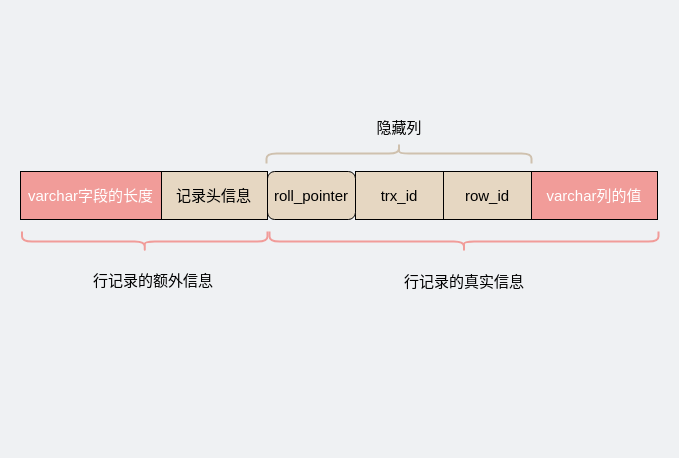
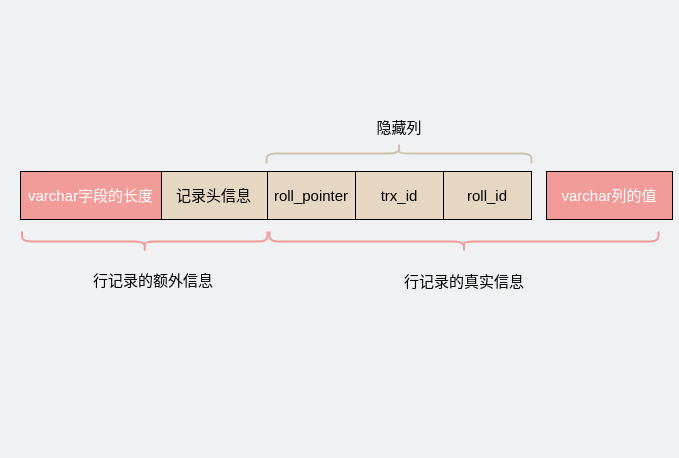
node "roll_pointer": shape rounded rectangle -> rectangle
node "row_id": label "row_id" -> "roll_id"
node "varchar列的值": moved (595, 196) -> (610, 196)
